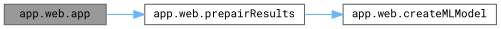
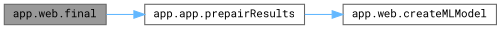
node "app.web.app": label "app.web.app" -> "app.web.final"
node "app.web.prepairResults": label "app.web.prepairResults" -> "app.app.prepairResults"
